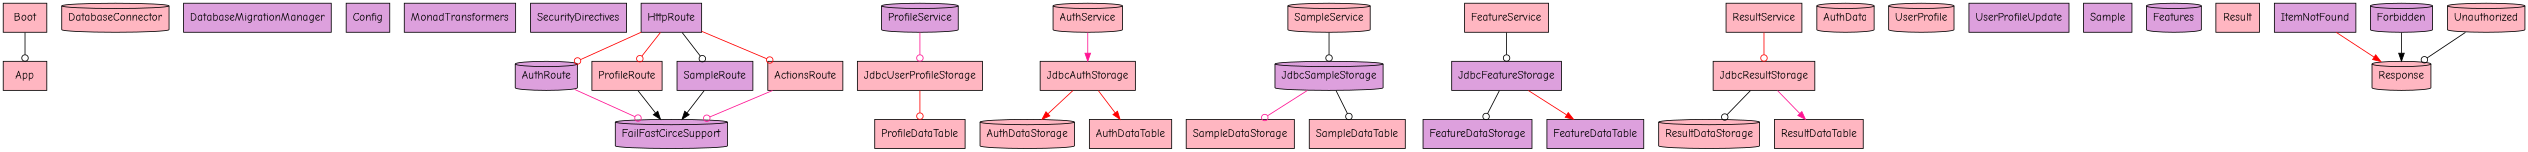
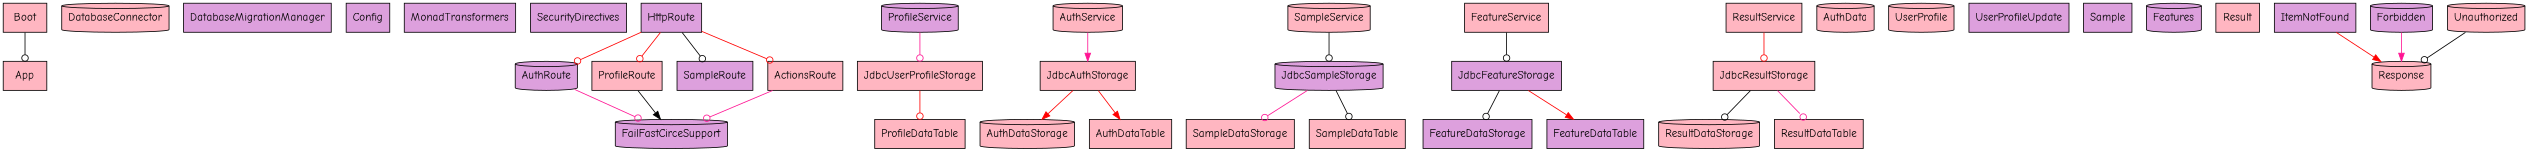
edge "Forbidden" -> "Response": color black -> deeppink
edge "SampleRoute" -> "FailFastCirceSupport": removed
edge "JdbcResultStorage" -> "ResultDataTable": arrowhead normal -> odot
